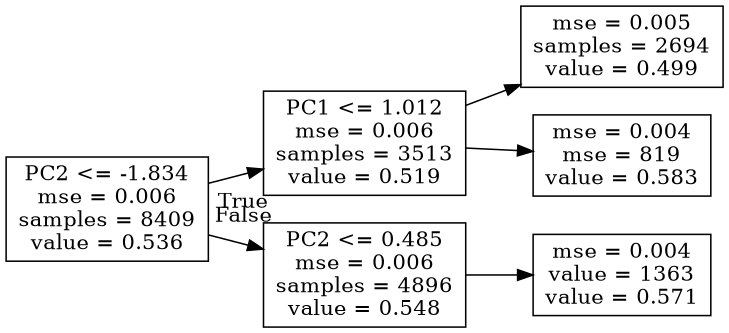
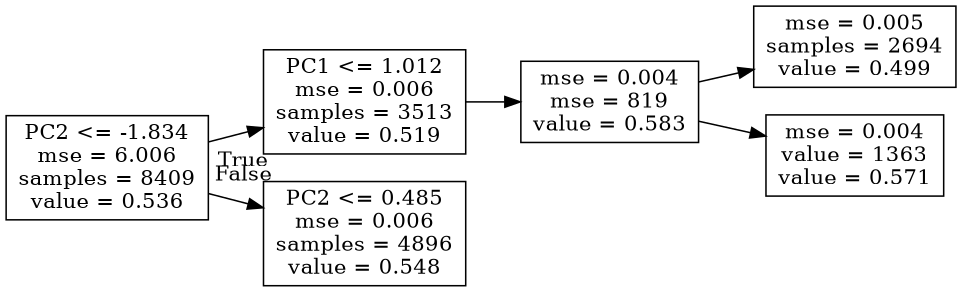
edge "PC1 <= 1.012 mse = 0.006 samples = 3513 value = 0.519" -> "mse = 0.005 samples = 2694 value = 0.499": now "mse = 0.004 mse = 819 value = 0.583" -> "mse = 0.005 samples = 2694 value = 0.499"
node "PC2 <= -1.834 mse = 0.006 samples = 8409 value = 0.536": label "PC2 <= -1.834 mse = 0.006 samples = 8409 value = 0.536" -> "PC2 <= -1.834 mse = 6.006 samples = 8409 value = 0.536"
edge "PC2 <= 0.485 mse = 0.006 samples = 4896 value = 0.548" -> "mse = 0.004 value = 1363 value = 0.571": now "mse = 0.004 mse = 819 value = 0.583" -> "mse = 0.004 value = 1363 value = 0.571"
